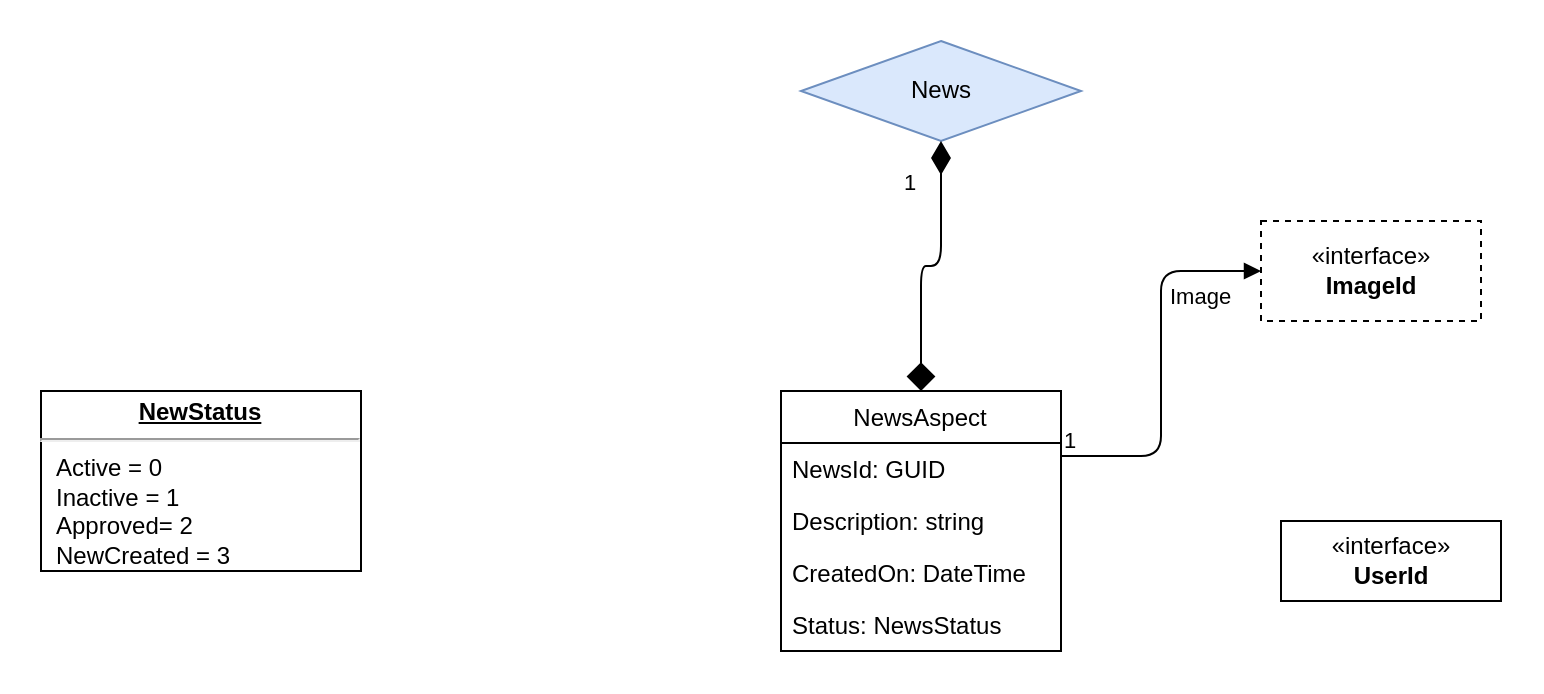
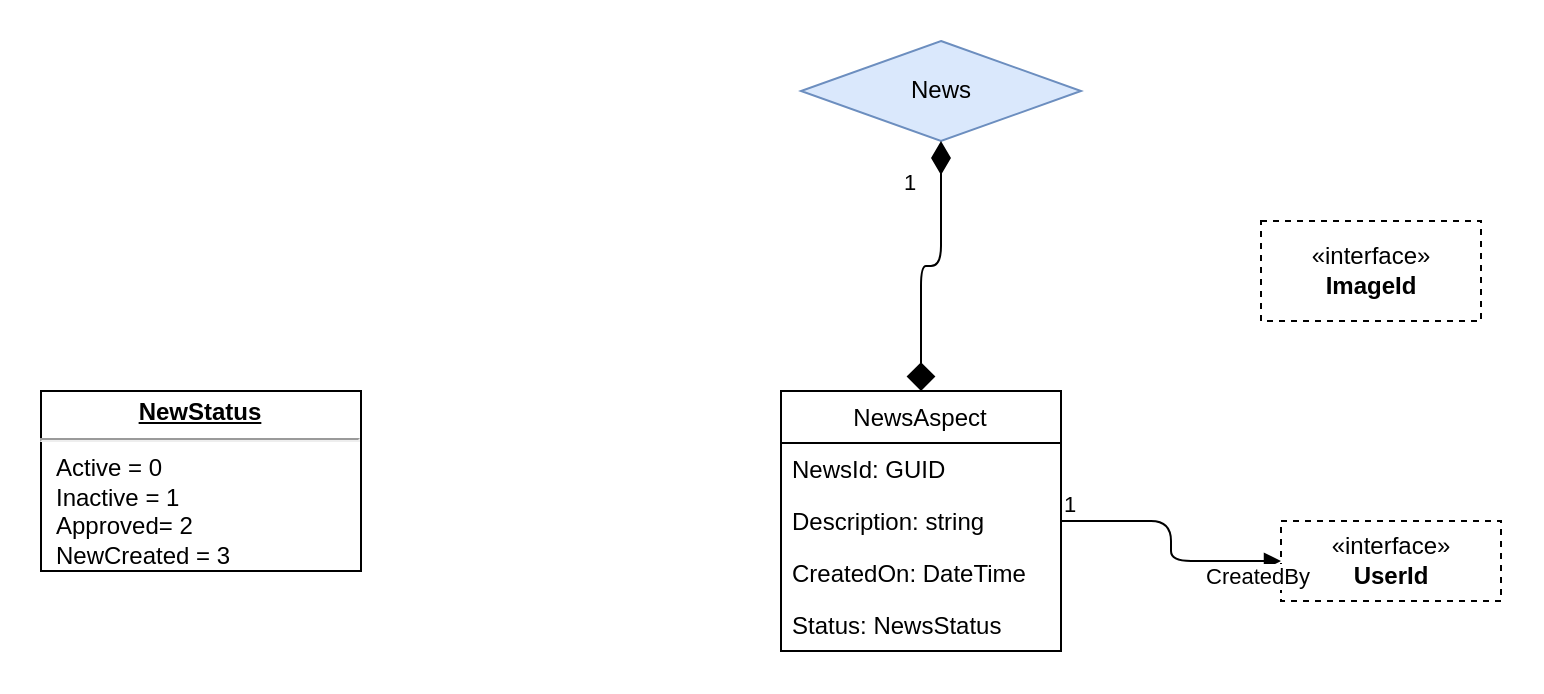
edge "NewsAspect" -> "«interface» ImageId": removed, labels "1", "Image"
edge "Description: string" -> "«interface» UserId": added, labels "1", "CreatedBy"
node "«interface» UserId": style solid -> dashed
